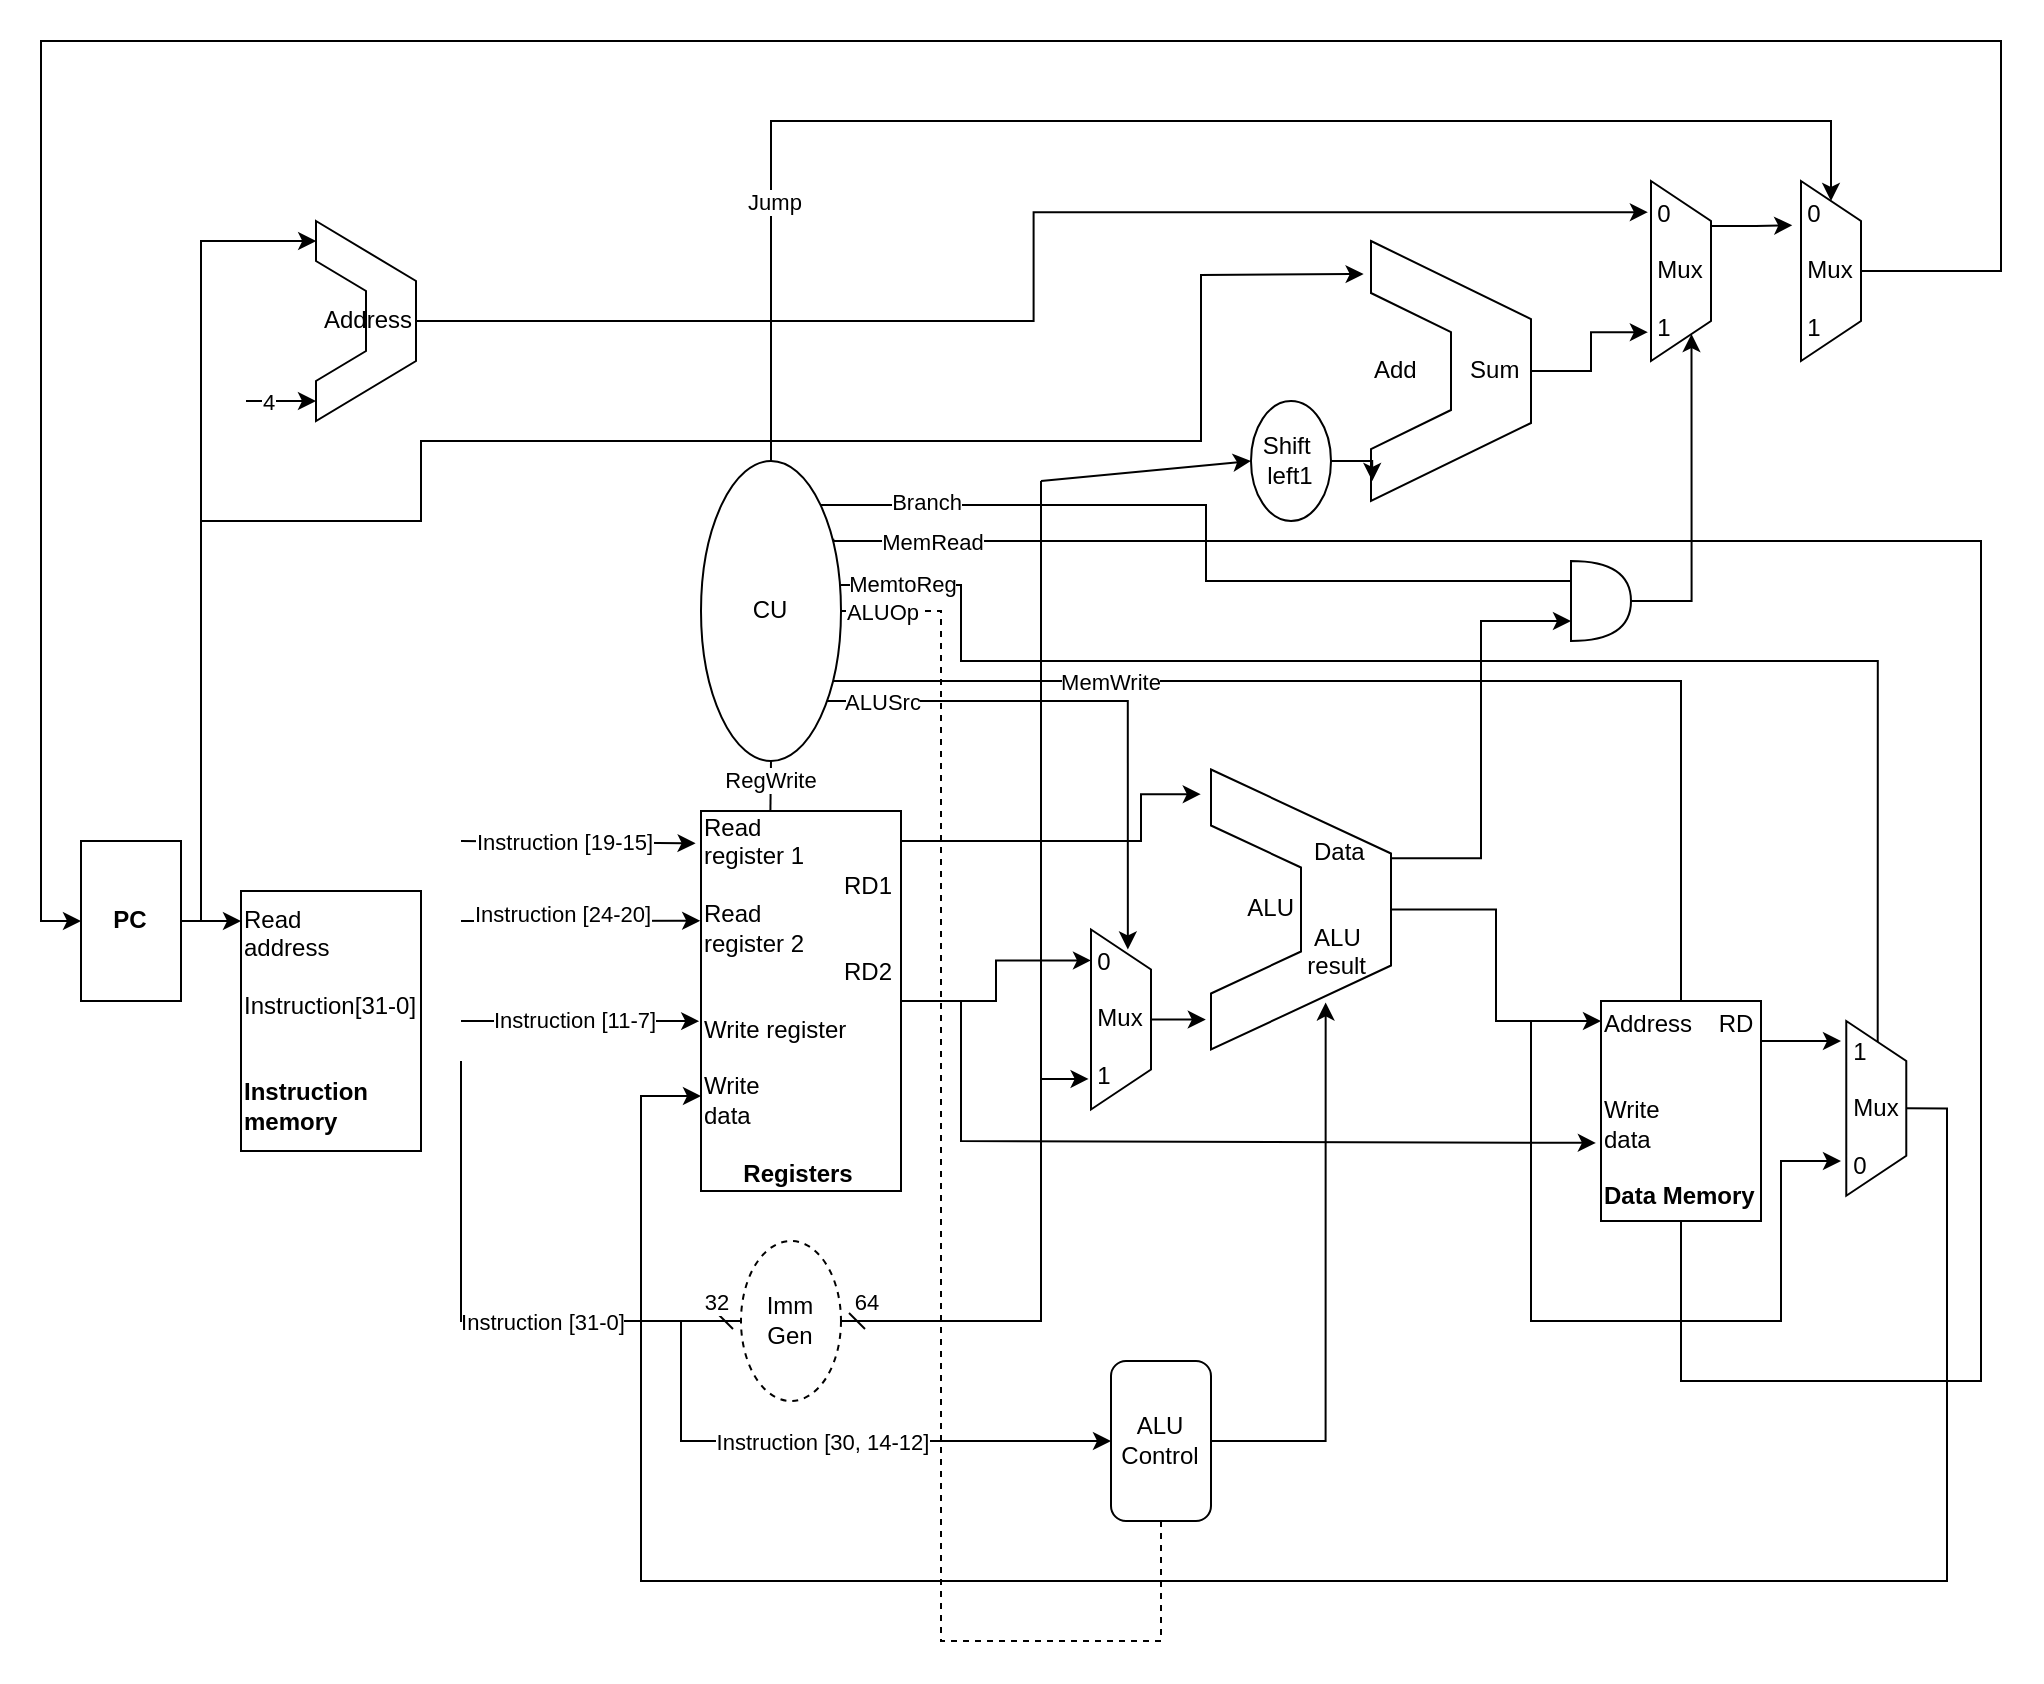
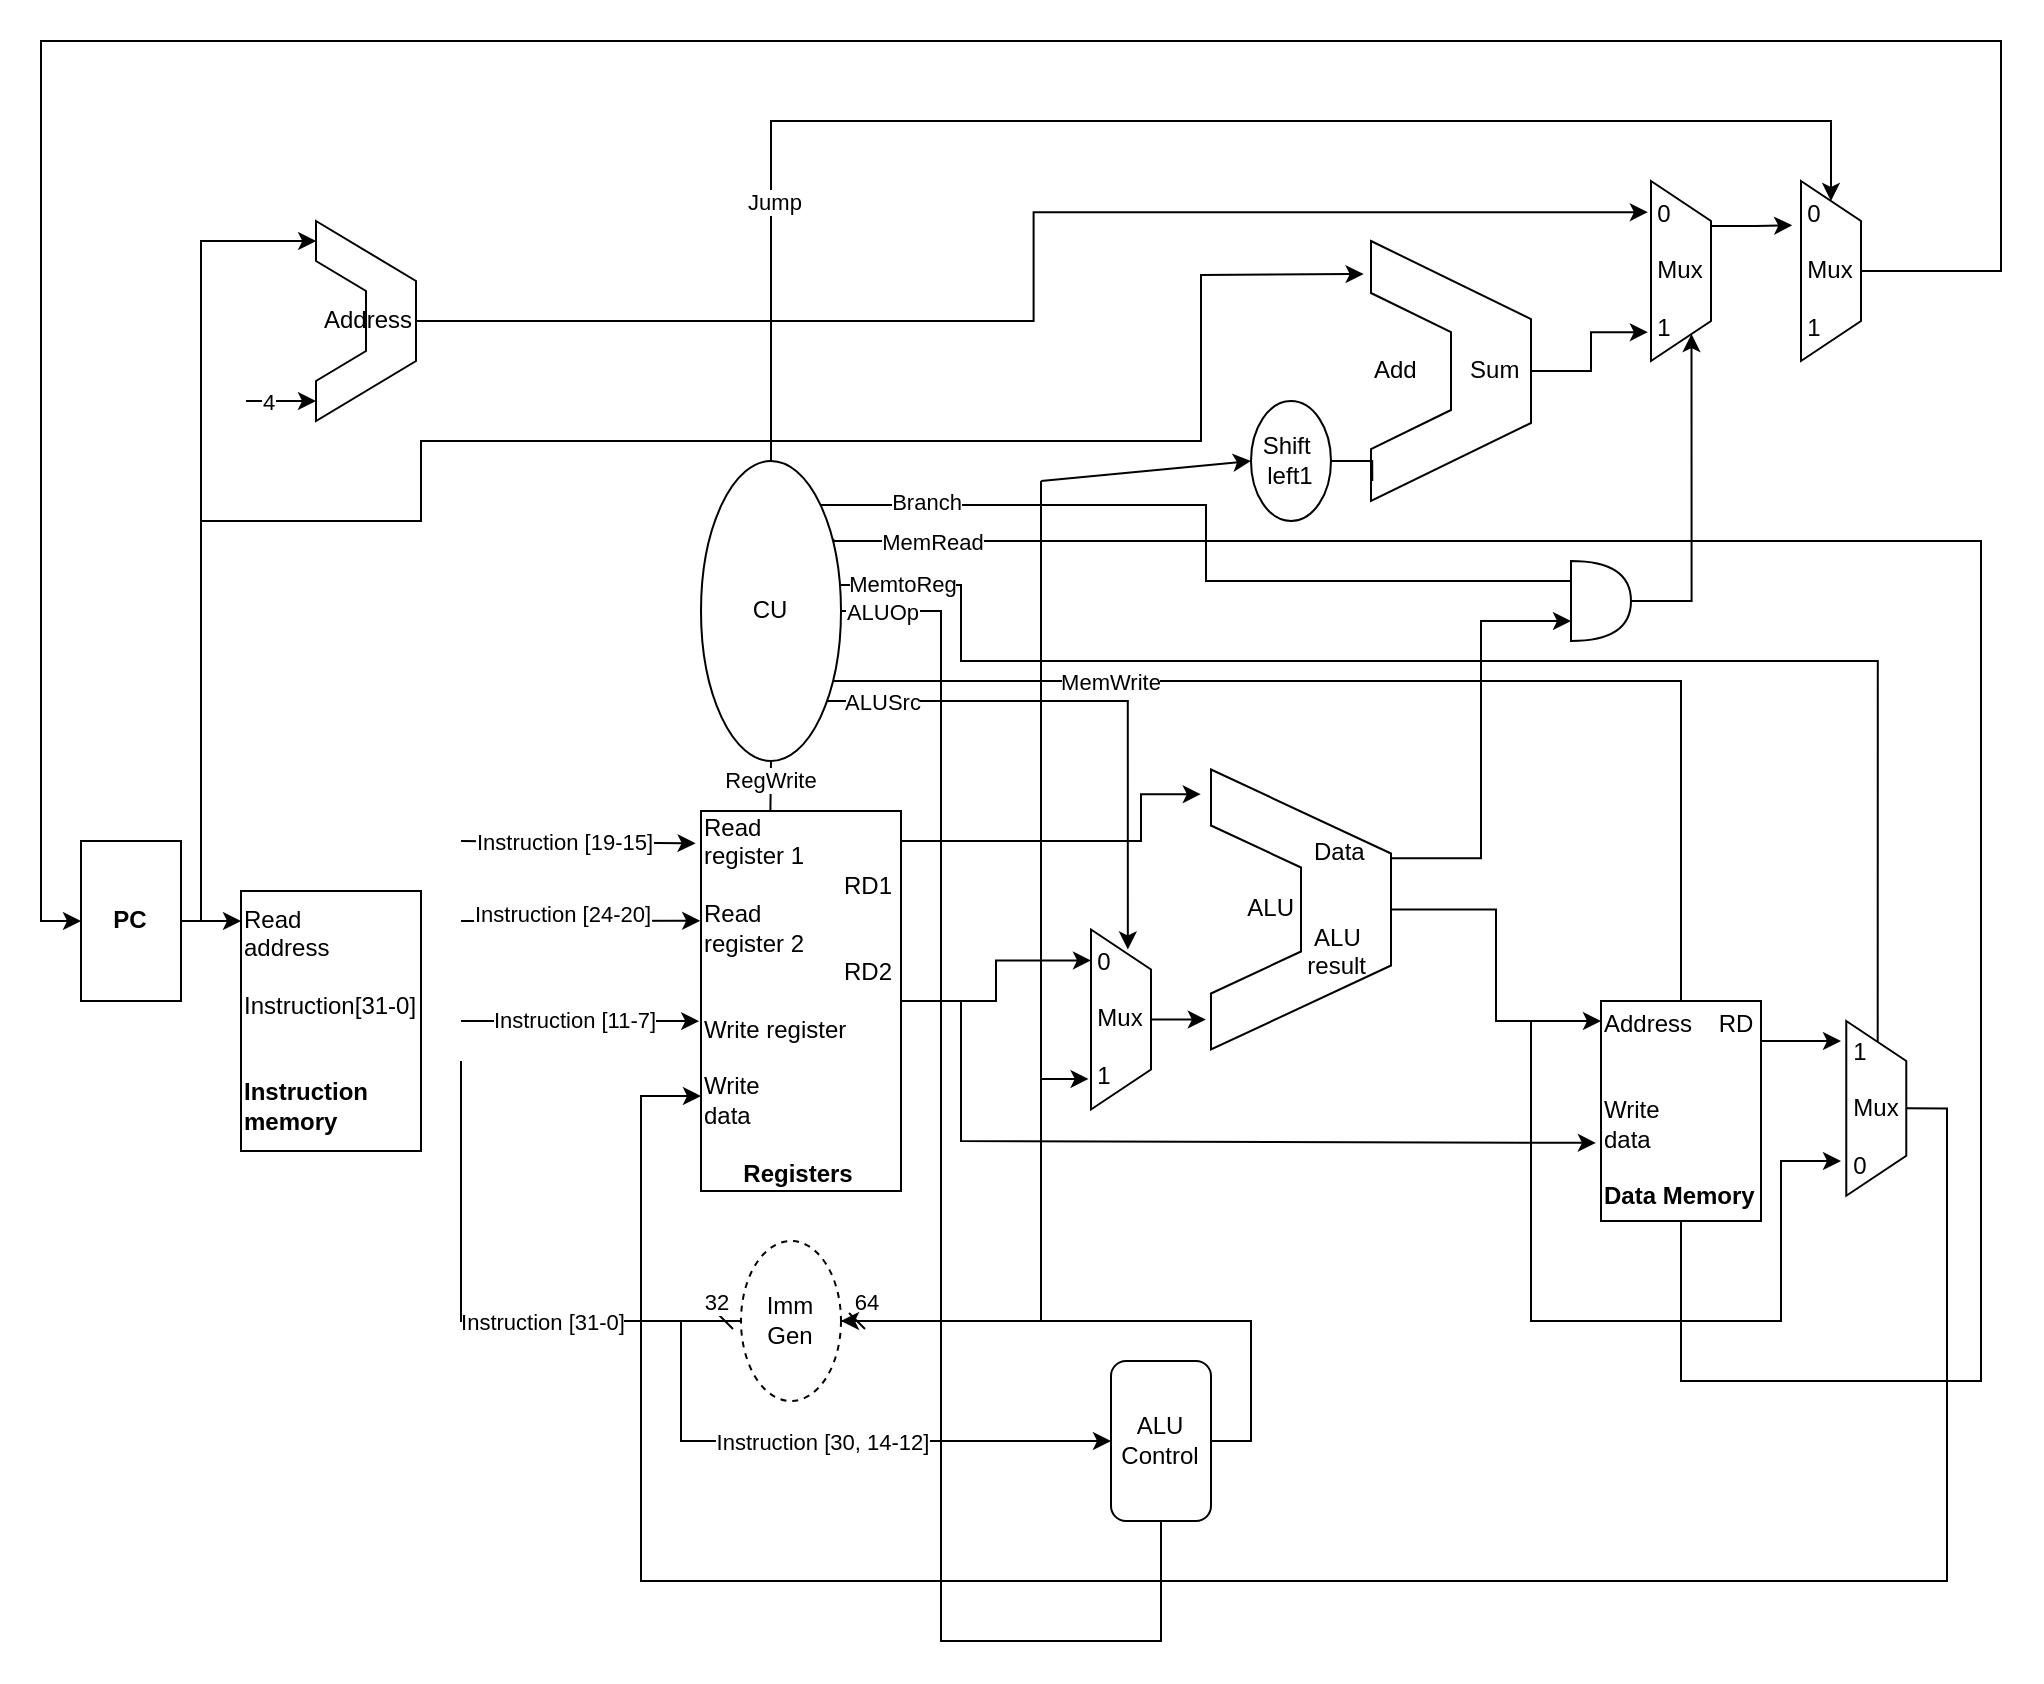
edge "Shift left1" -> "Add Sum": arrowhead classic -> none
edge "ALU Control" -> "Data ALU ALU result": now "ALU Control" -> "Imm Gen"
edge "CU" -- "ALU Control": style dashed -> solid
